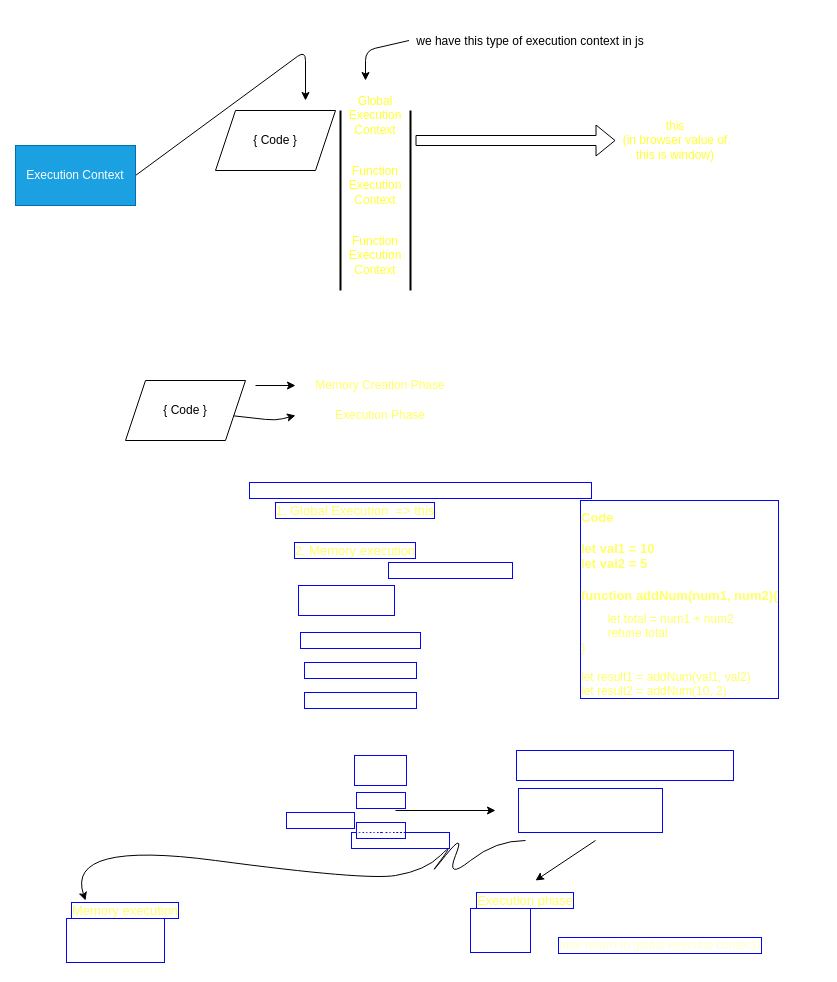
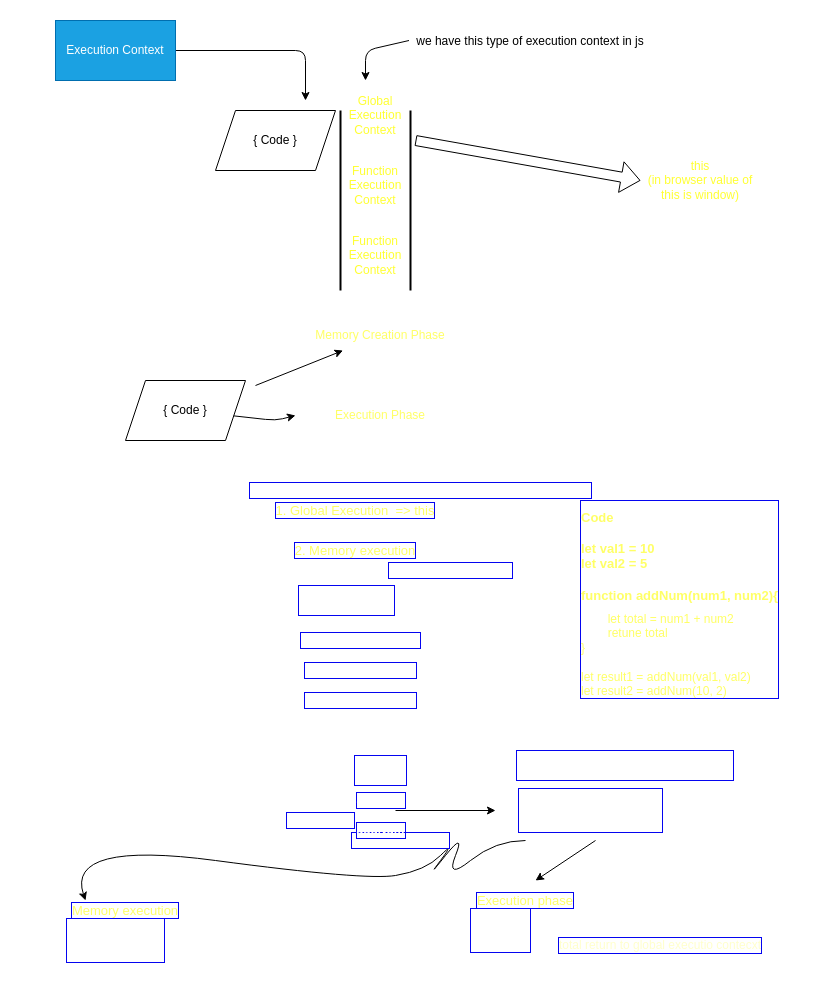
node "this (in browser value of this is window)": moved (676, 141) -> (701, 181)
node "Execution Context": moved (76, 176) -> (116, 51)
node "Memory Creation Phase": moved (381, 386) -> (381, 336)
